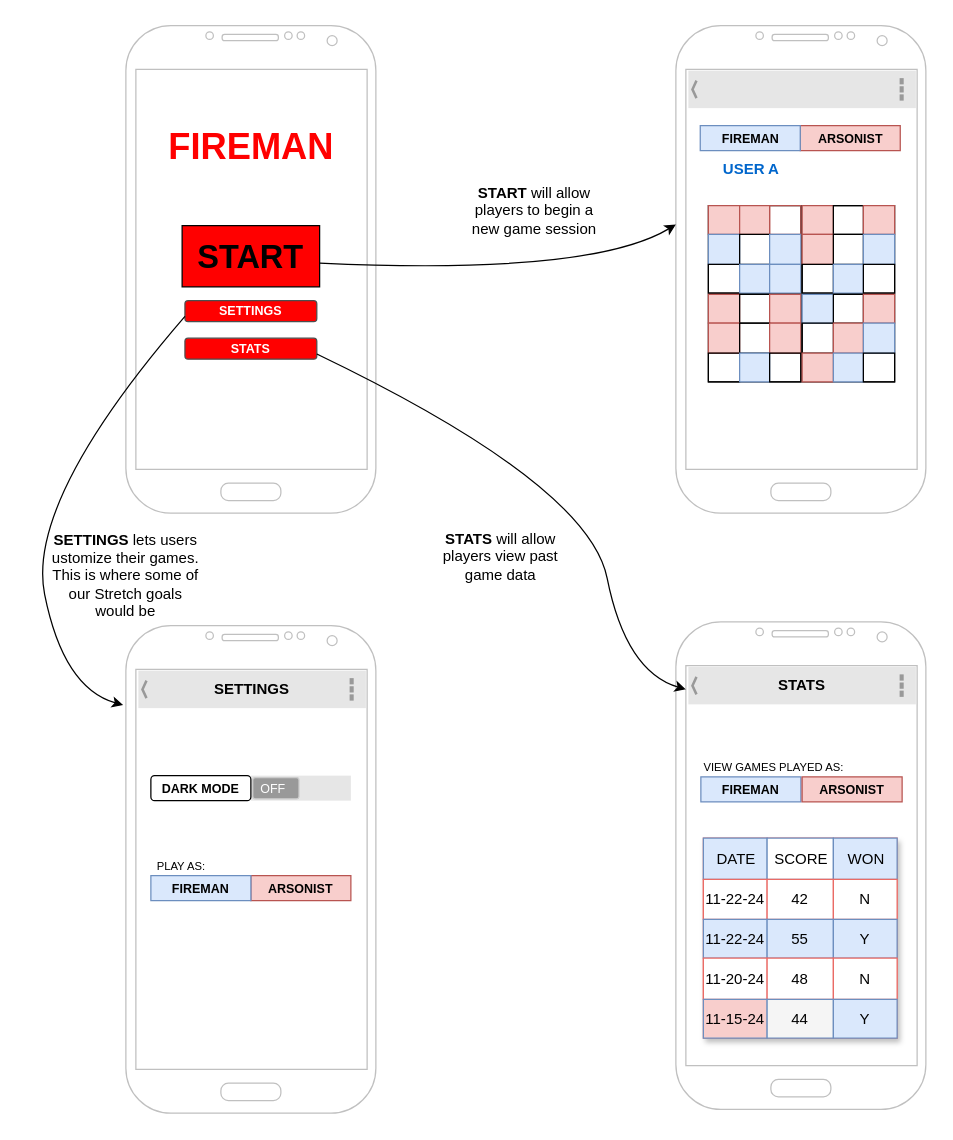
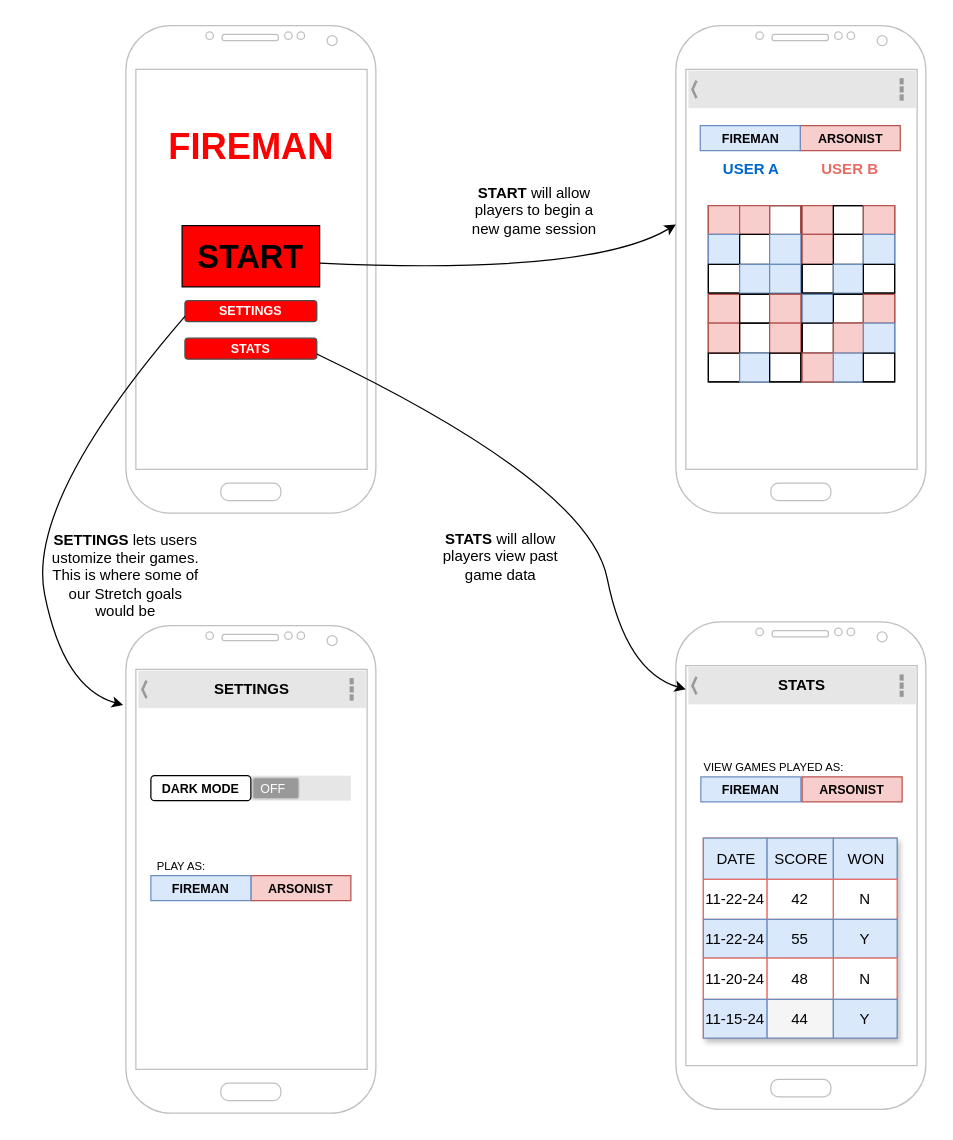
node "USER B": added
node "SCORE": fillcolor #ffffff -> #dae8fc
node "11-15-24": fillcolor #f8cecc -> #dae8fc
